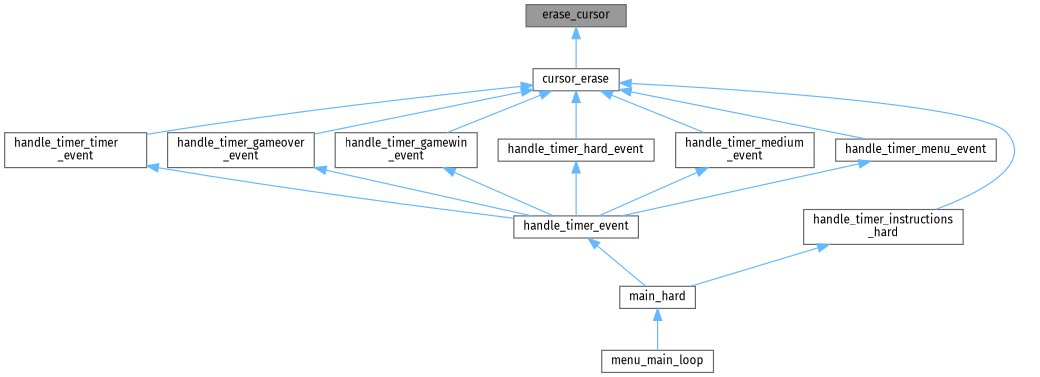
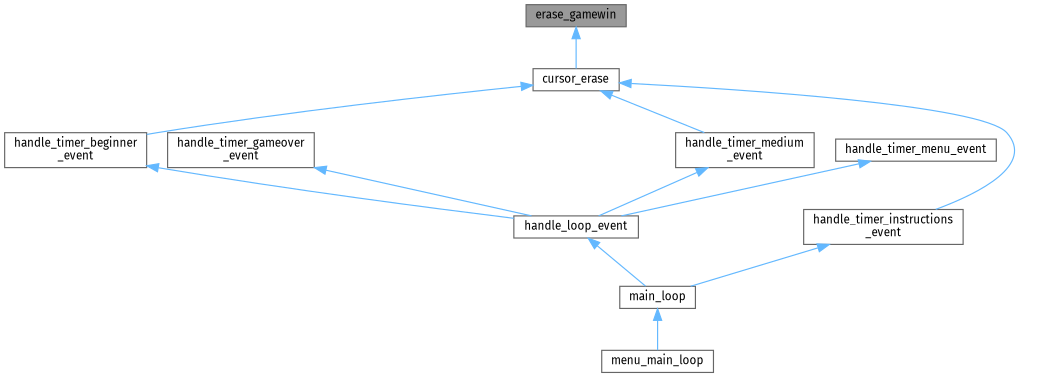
node "erase_cursor": label "erase_cursor" -> "erase_gamewin"
edge "handle_timer_gameover _event" -> "cursor_erase": removed
edge "handle_timer_menu_event" -> "cursor_erase": removed
node "handle_timer_timer _event": label "handle_timer_timer _event" -> "handle_timer_beginner _event"
node "handle_timer_gamewin _event": removed
node "handle_timer_hard_event": removed
node "handle_timer_event": label "handle_timer_event" -> "handle_loop_event"
node "handle_timer_instructions _hard": label "handle_timer_instructions _hard" -> "handle_timer_instructions _event"
node "main_hard": label "main_hard" -> "main_loop"
